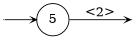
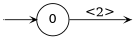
node "5": label "5" -> "0"
